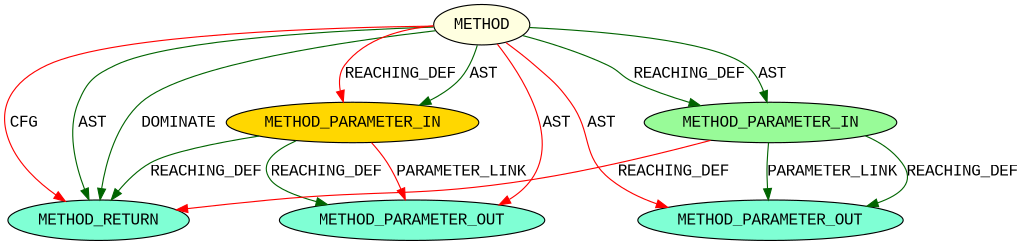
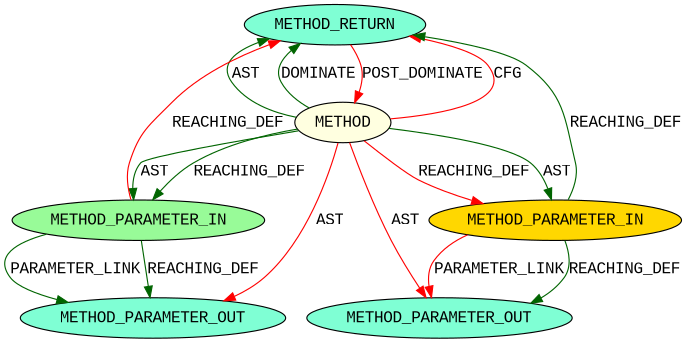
edge "METHOD_RETURN" -> "METHOD": added, label "POST_DOMINATE"
